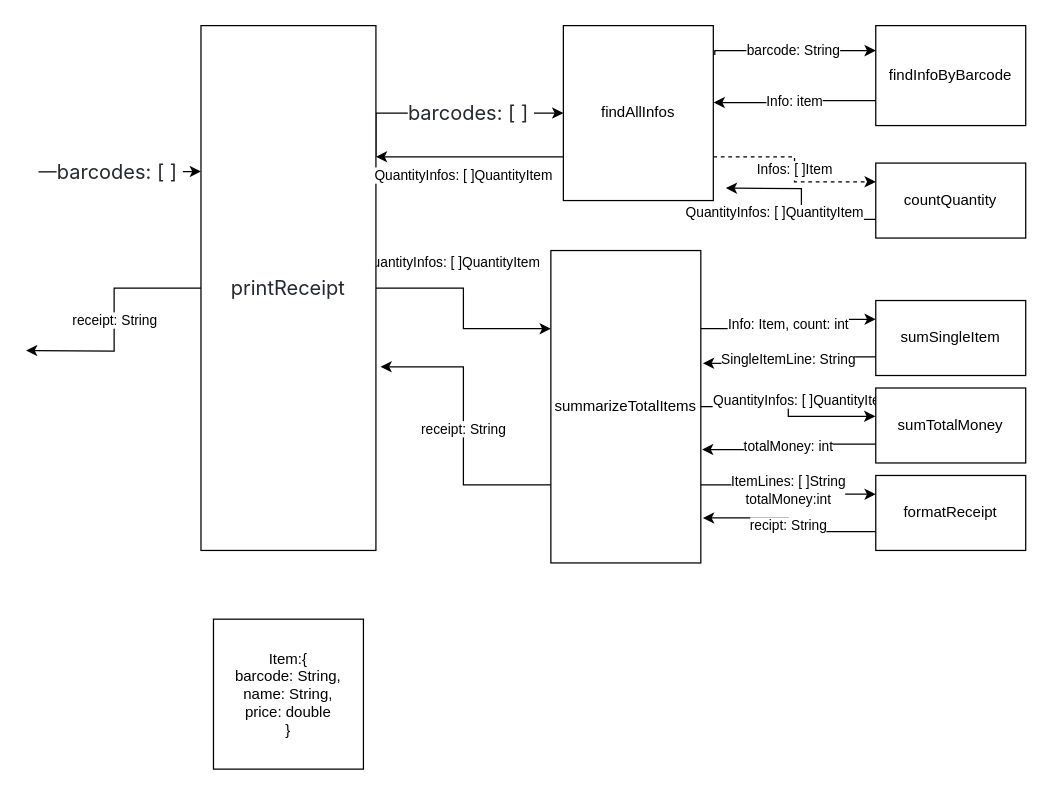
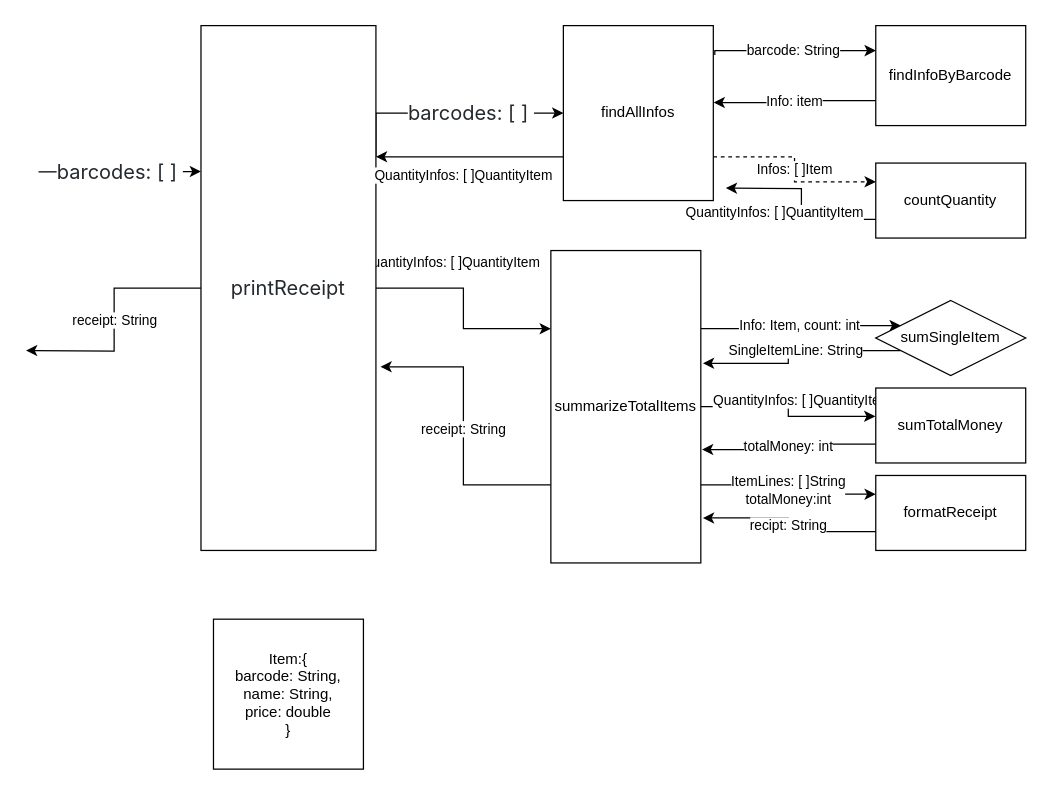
node "sumSingleItem": shape rectangle -> diamond
